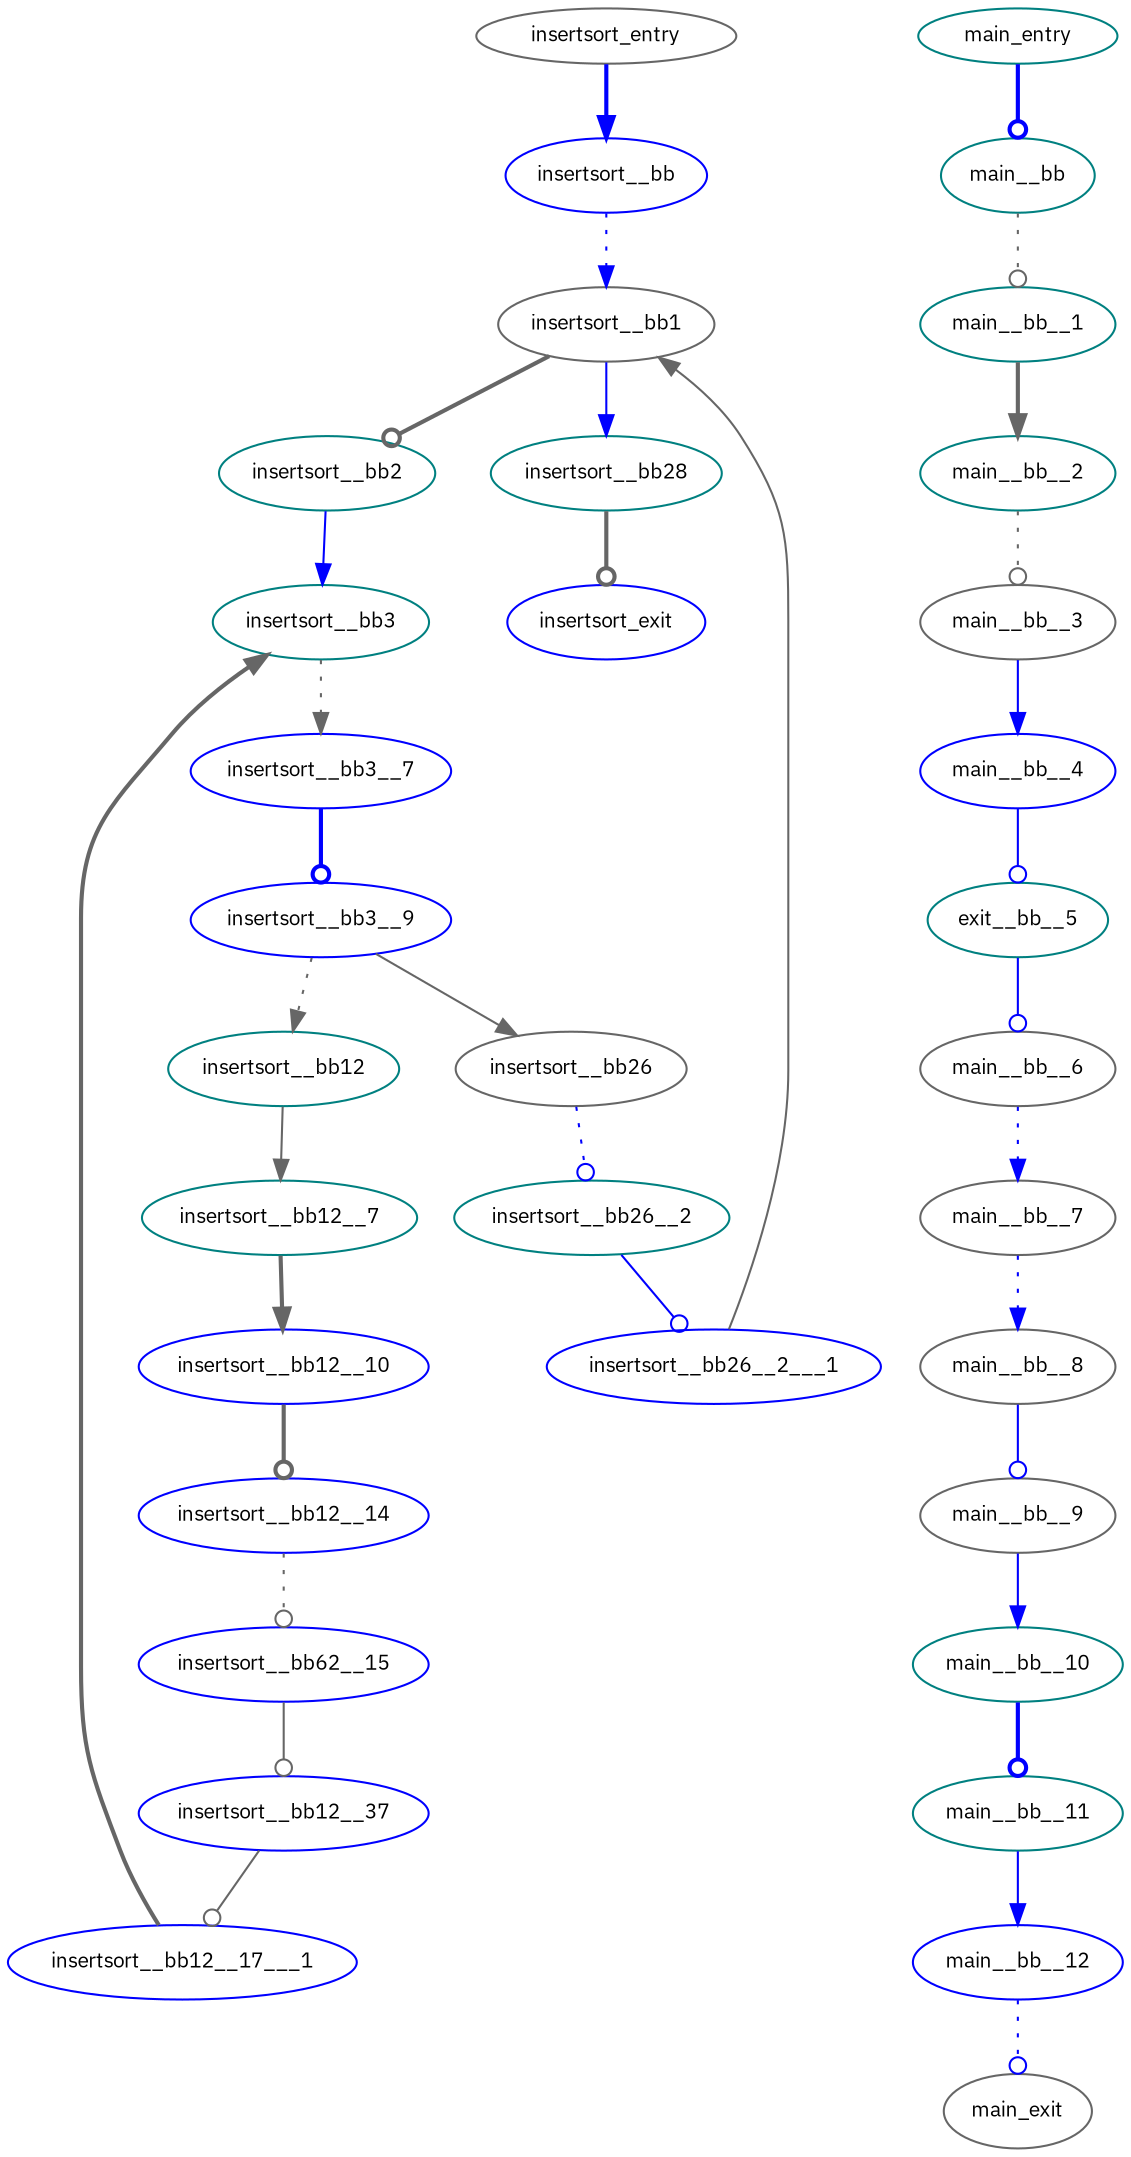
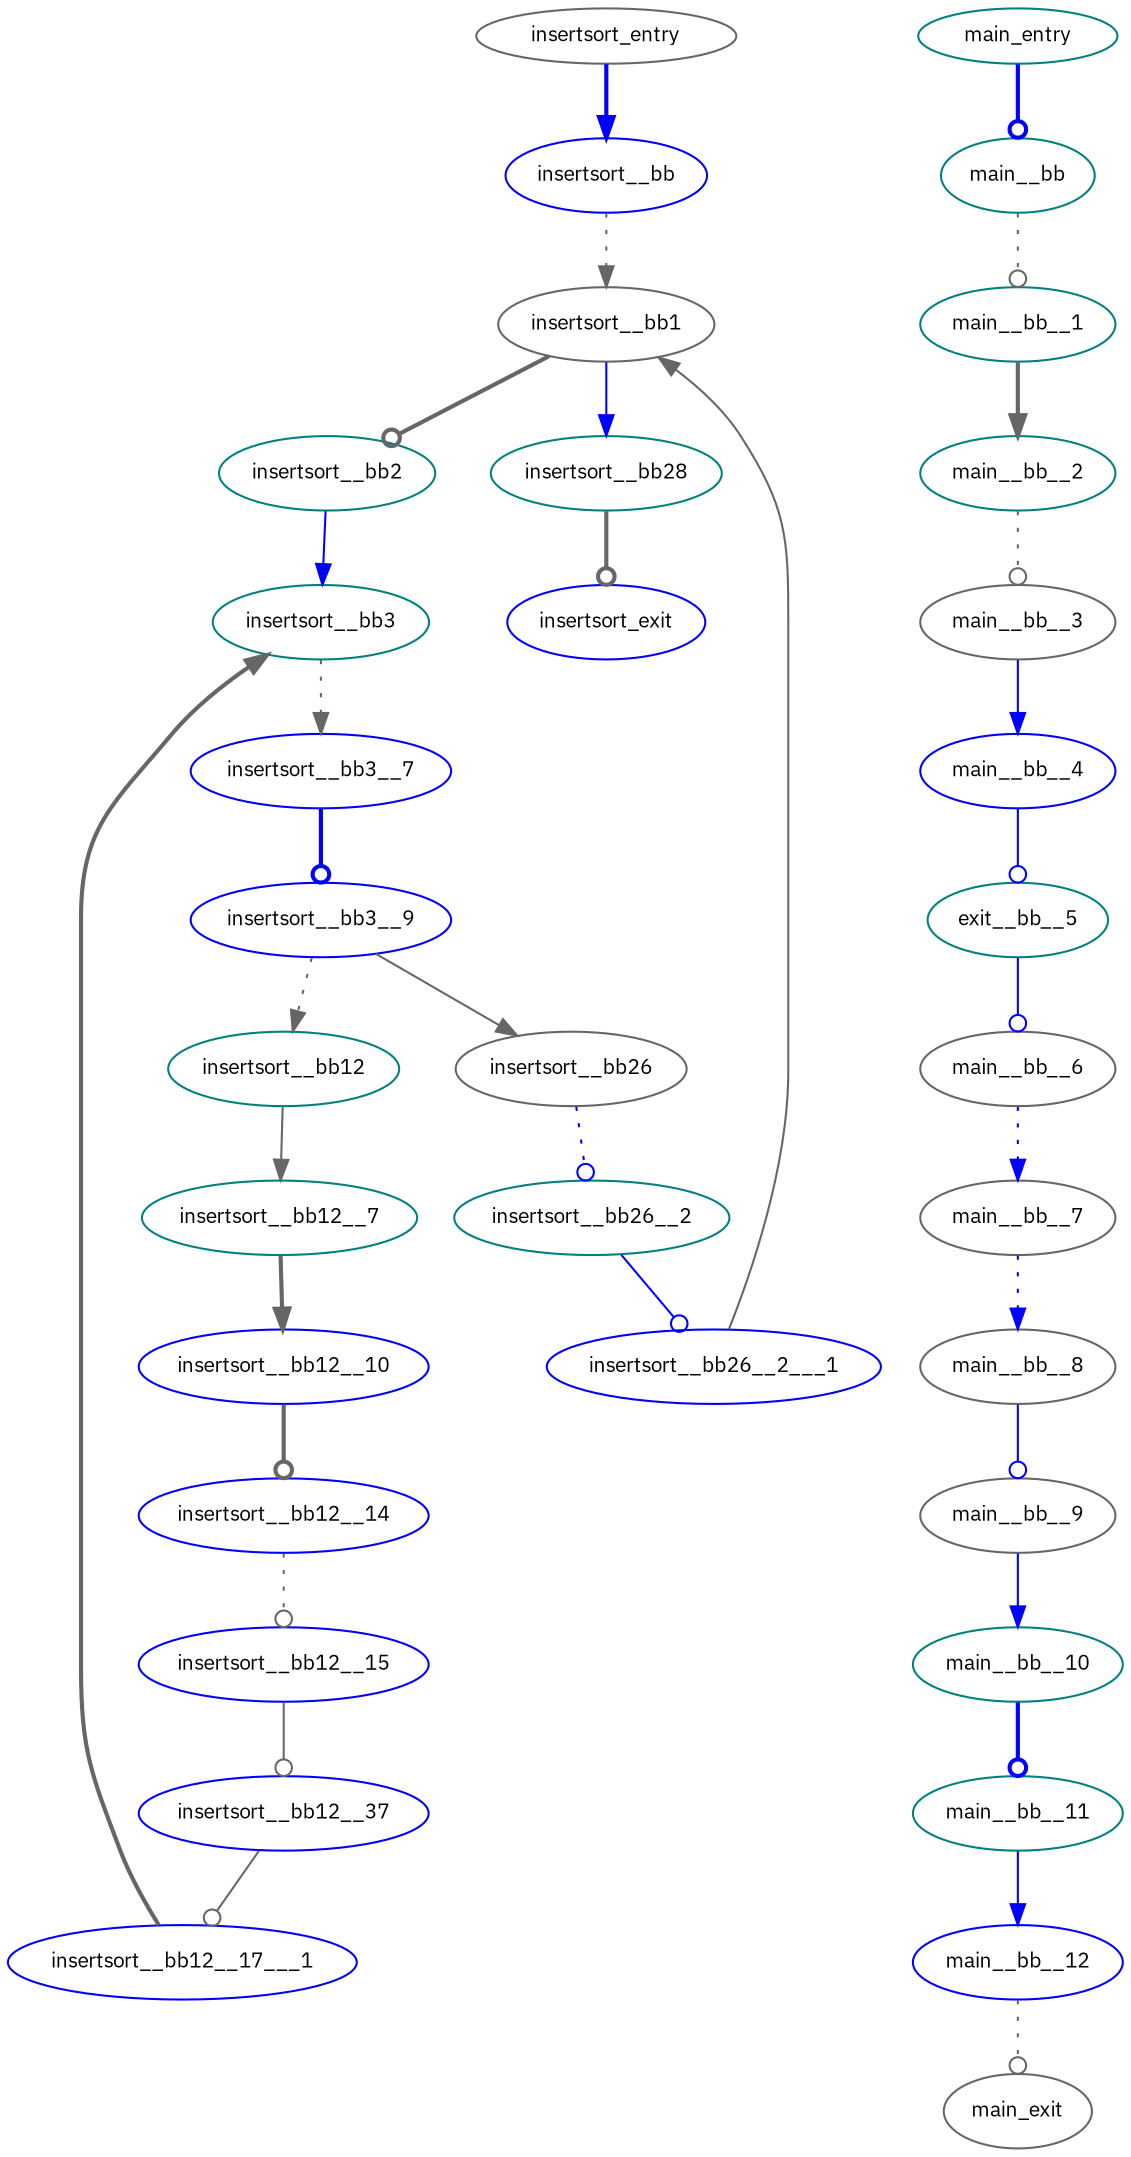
edge "insertsort__bb" -> "insertsort__bb1": color blue -> gray40
node "insertsort__bb62__15": label "insertsort__bb62__15" -> "insertsort__bb12__15"
edge "main__bb__12" -> "main_exit": color blue -> gray40
